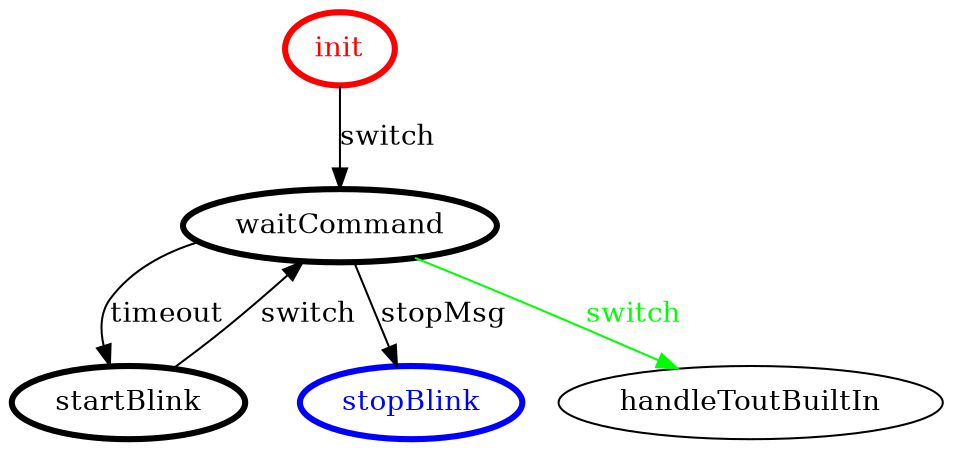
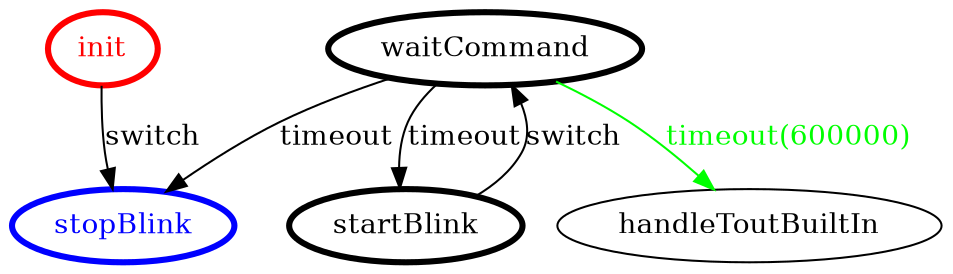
edge "init" -> "waitCommand": now "init" -> "stopBlink"
edge "waitCommand" -> "stopBlink": label "stopMsg" -> "timeout"
edge "waitCommand" -> "handleToutBuiltIn": label "switch" -> "timeout(600000)"
